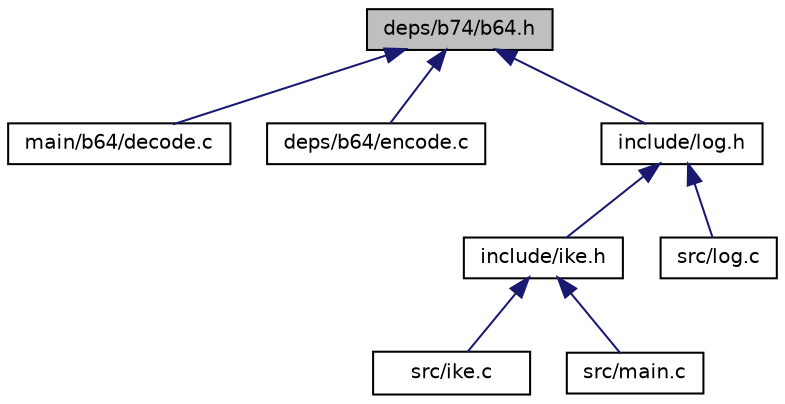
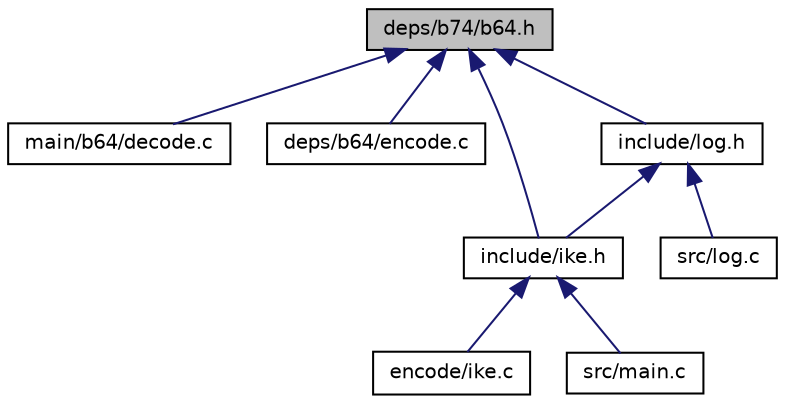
edge "include/ike.h" -> "deps/b74/b64.h": added
node "src/ike.c": label "src/ike.c" -> "encode/ike.c"
